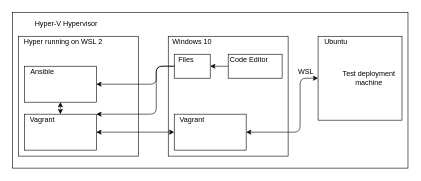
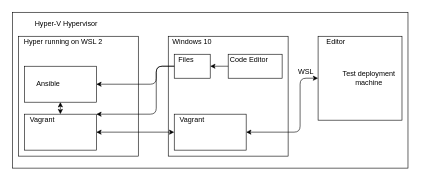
node "Ubuntu": label "Ubuntu" -> "Editor"
node "Ansible": moved (42, 72) -> (48, 84)
